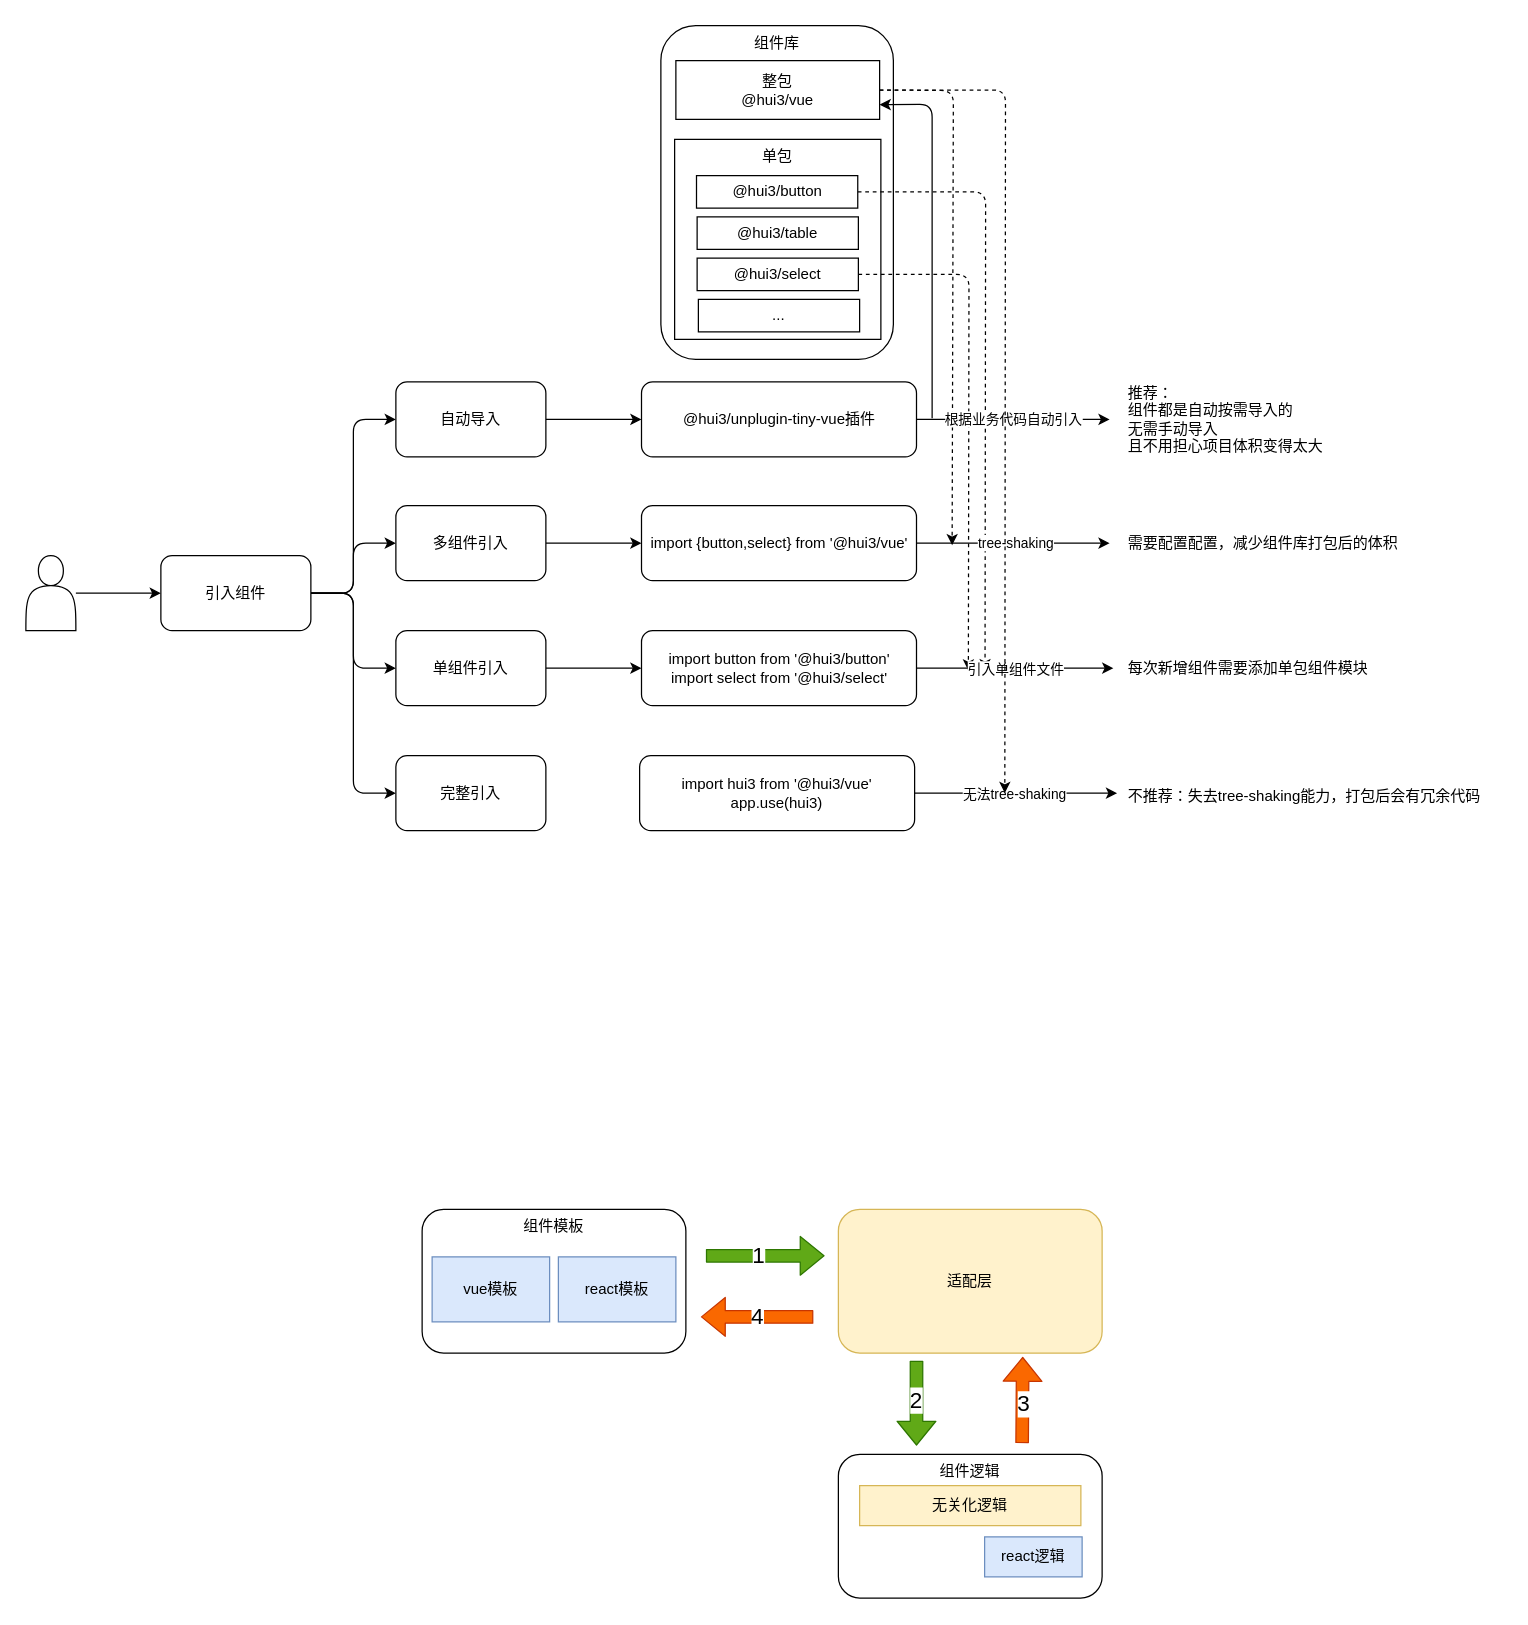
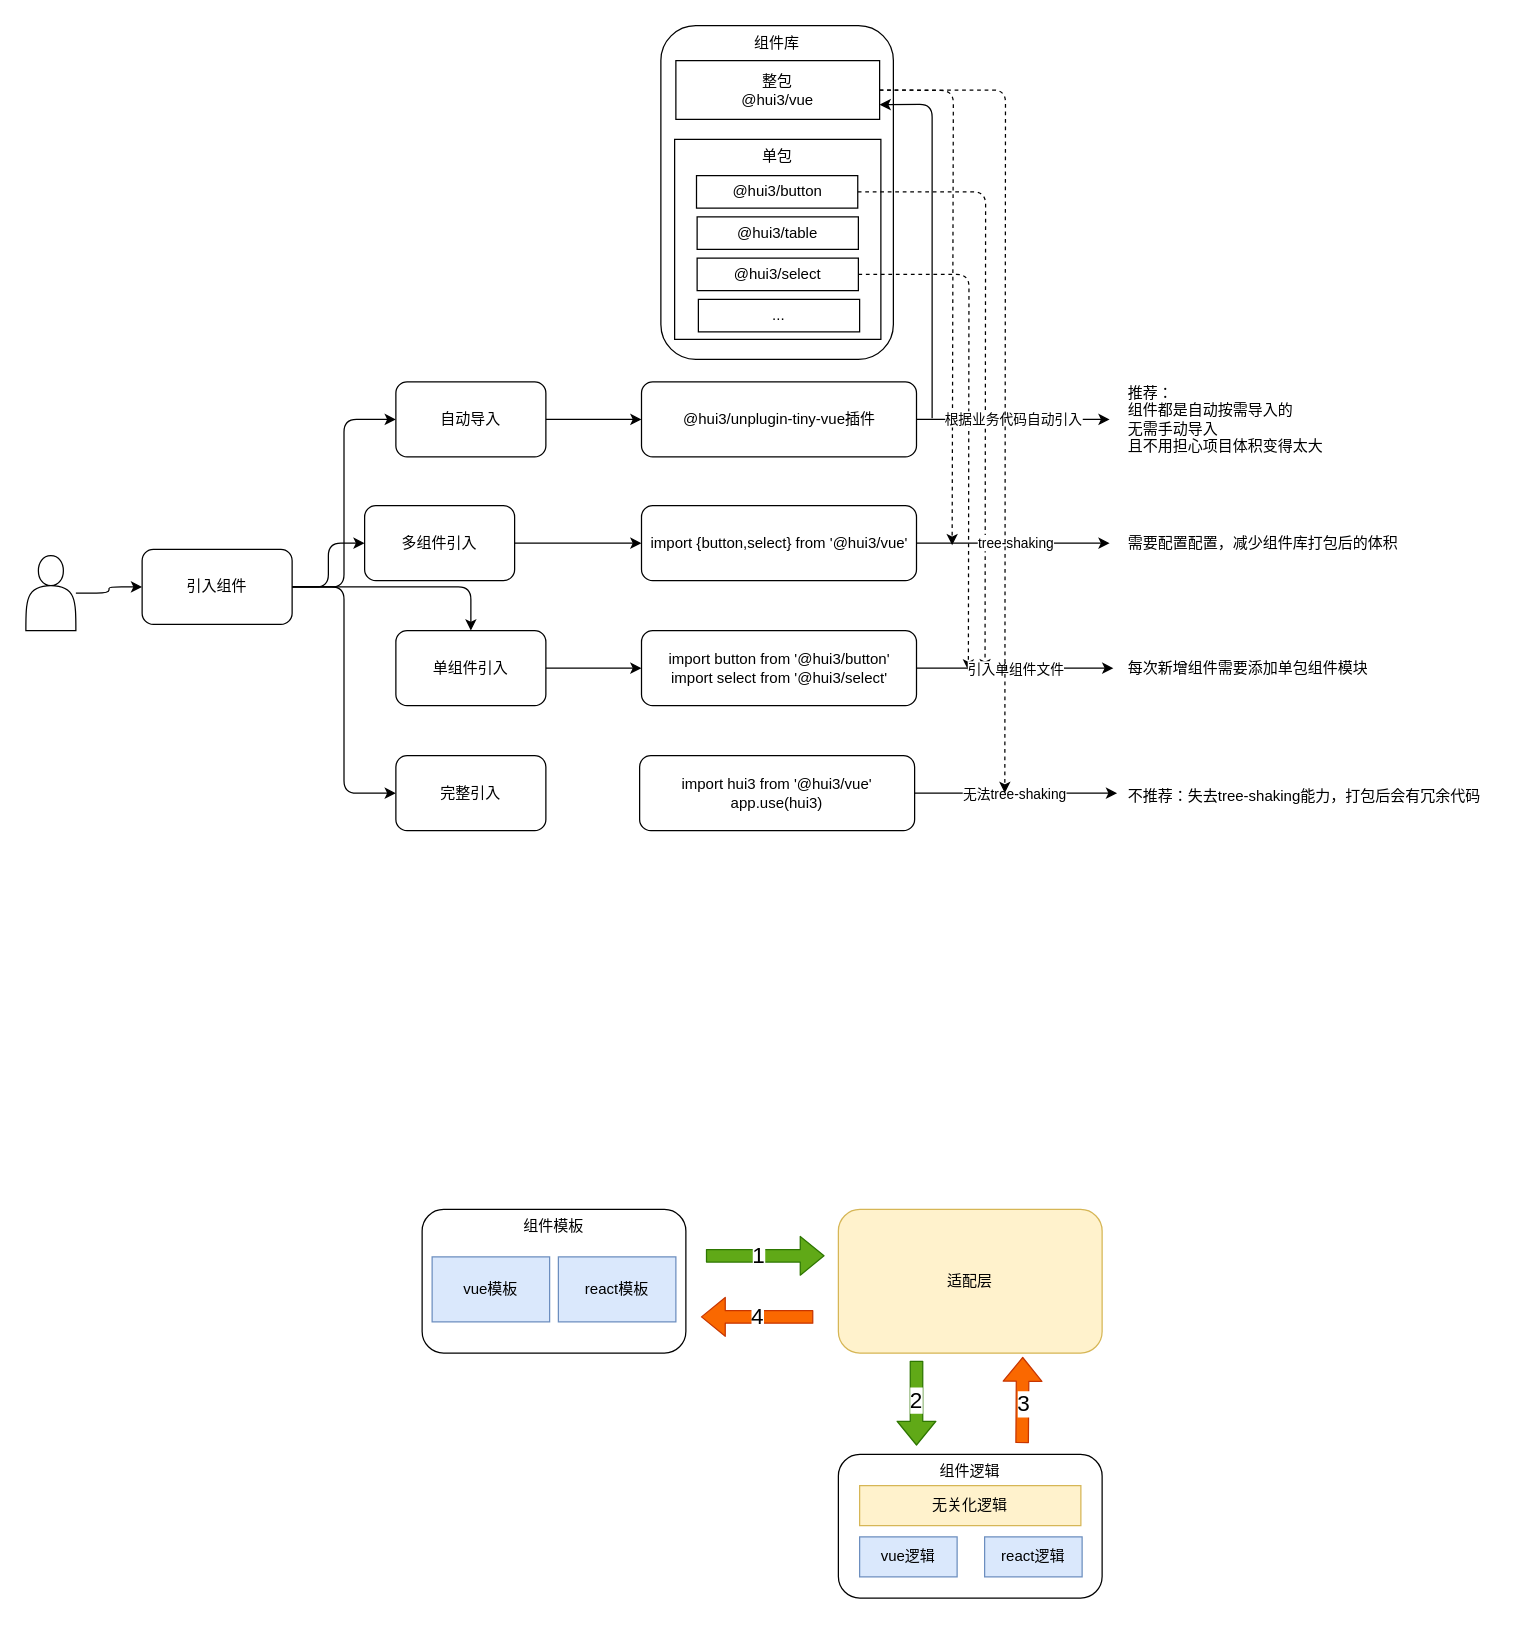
node "多组件引入": moved (471, 543) -> (439, 543)
node "引入组件": moved (236, 593) -> (217, 587)
node "vue逻辑": added
